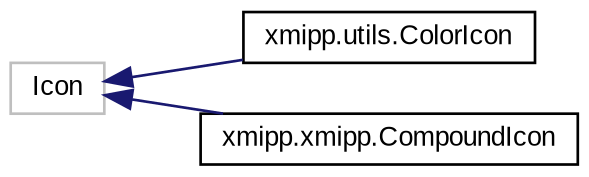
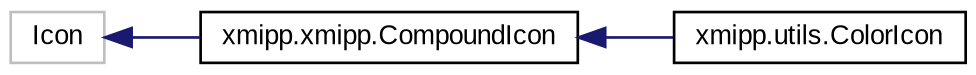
edge "xmipp.utils.ColorIcon" -> "Icon": now "xmipp.utils.ColorIcon" -> "xmipp.xmipp.CompoundIcon"
